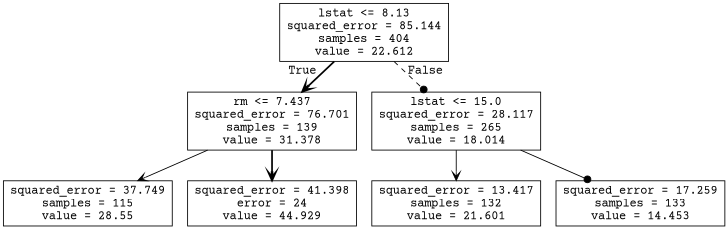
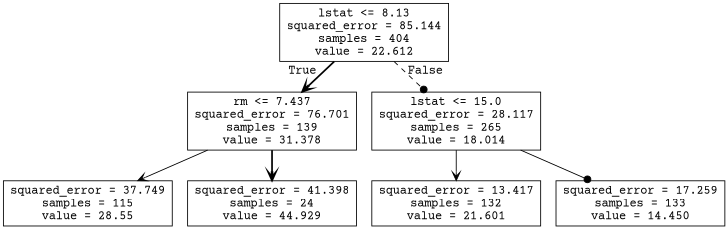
node "squared_error = 41.398 error = 24 value = 44.929": label "squared_error = 41.398 error = 24 value = 44.929" -> "squared_error = 41.398 samples = 24 value = 44.929"
node "squared_error = 17.259 samples = 133 value = 14.453": label "squared_error = 17.259 samples = 133 value = 14.453" -> "squared_error = 17.259 samples = 133 value = 14.450"
